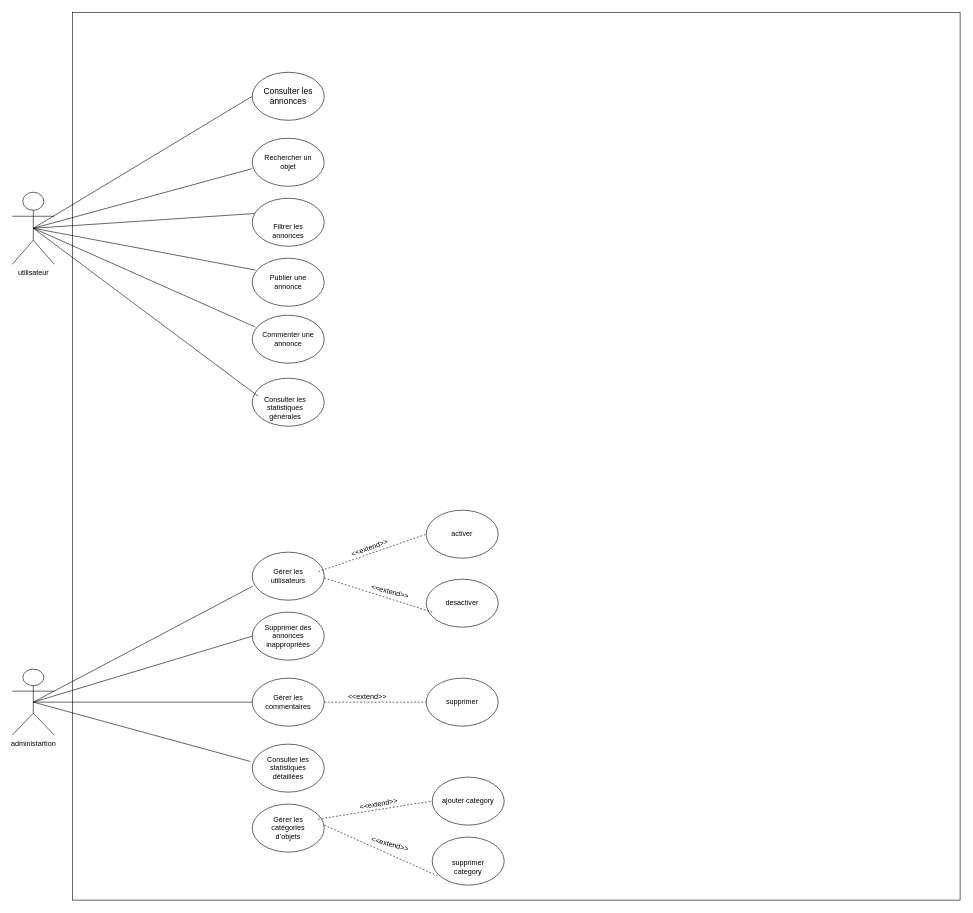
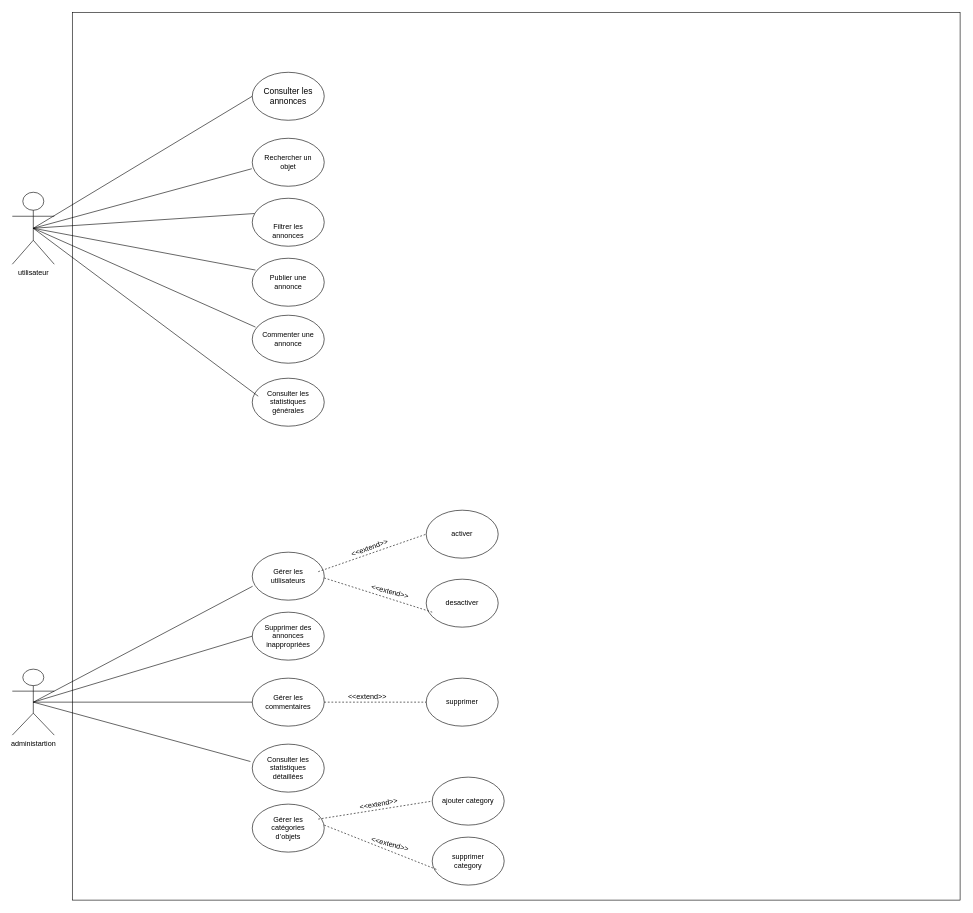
node "Consulter les statistiques générales": moved (285, 408) -> (288, 402)
node "supprimer category": moved (468, 867) -> (468, 861)
